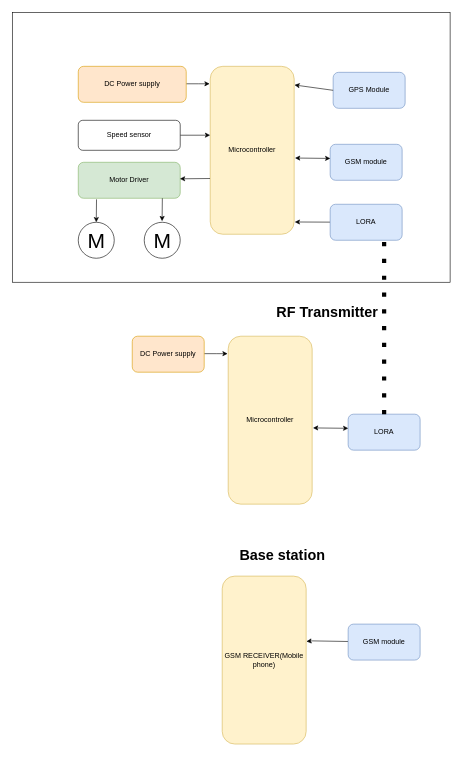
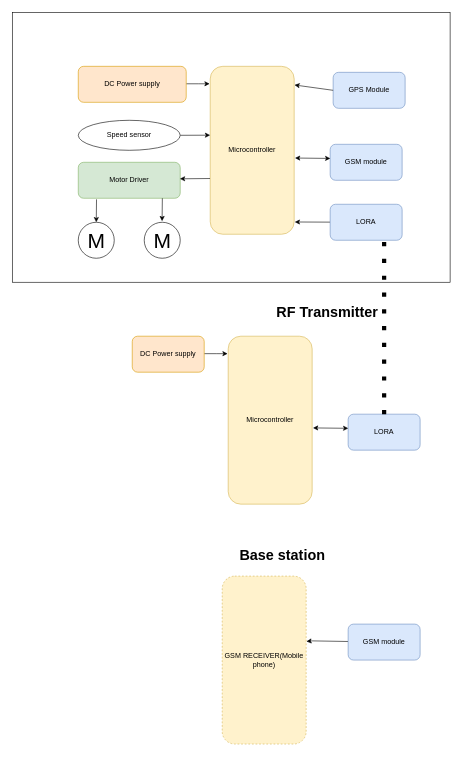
node "Speed sensor": shape rounded rectangle -> ellipse
node "GSM RECEIVER(Mobile phone)": style solid -> dashed
